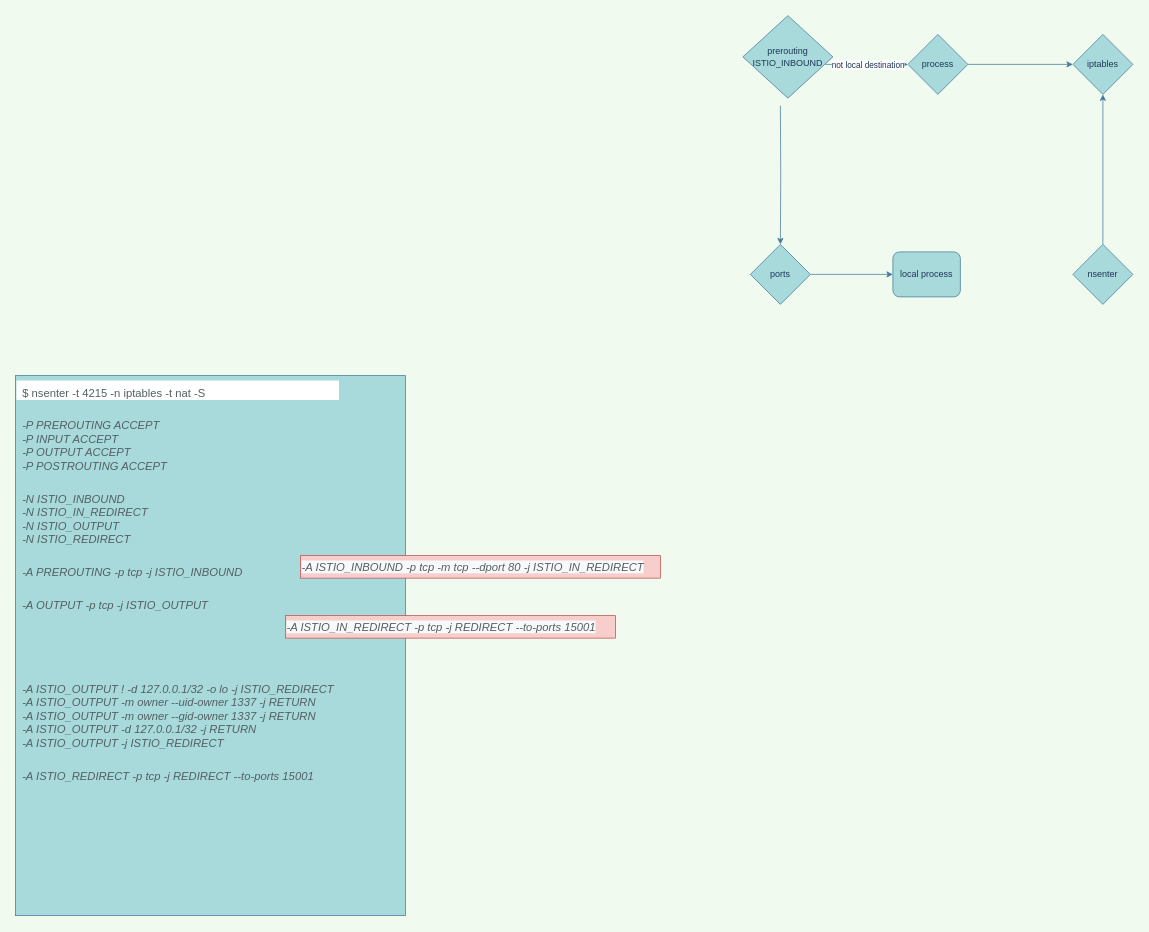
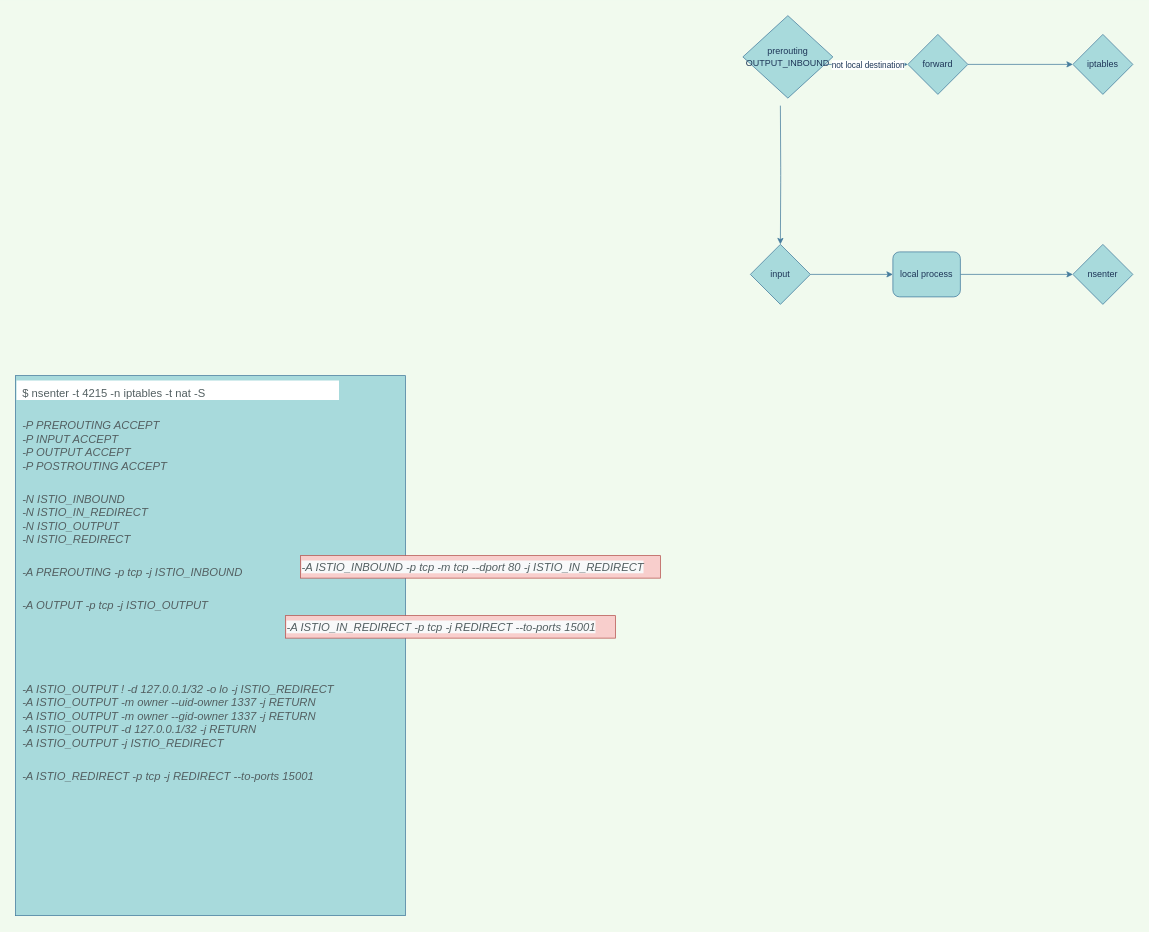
node "prerouting ISTIO_INBOUND": label "prerouting ISTIO_INBOUND" -> "prerouting OUTPUT_INBOUND"
node "process": label "process" -> "forward"
edge "nsenter" -> "iptables": removed
node "ports": label "ports" -> "input"
edge "local process" -> "nsenter": added
